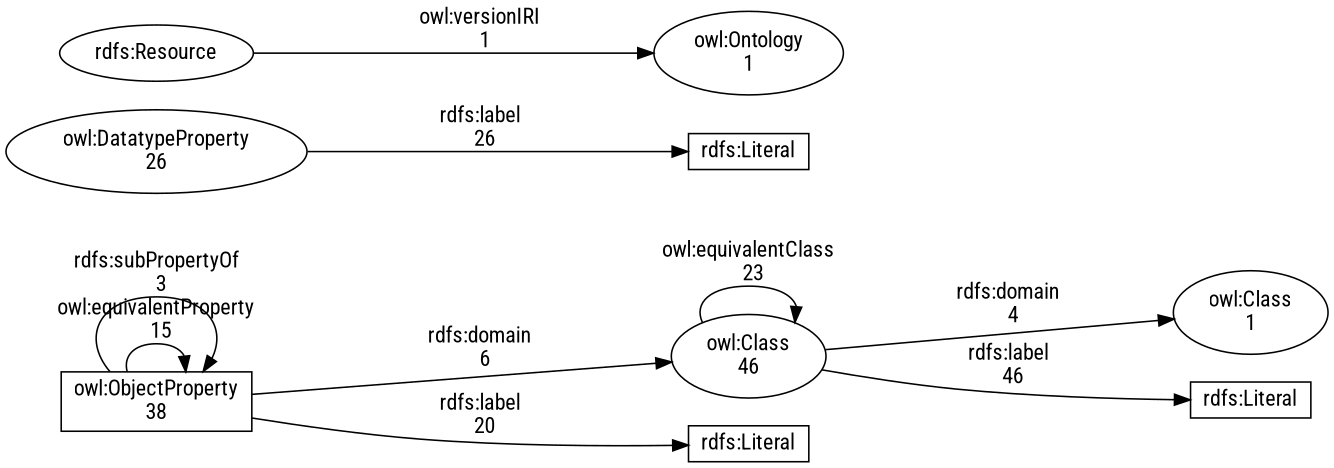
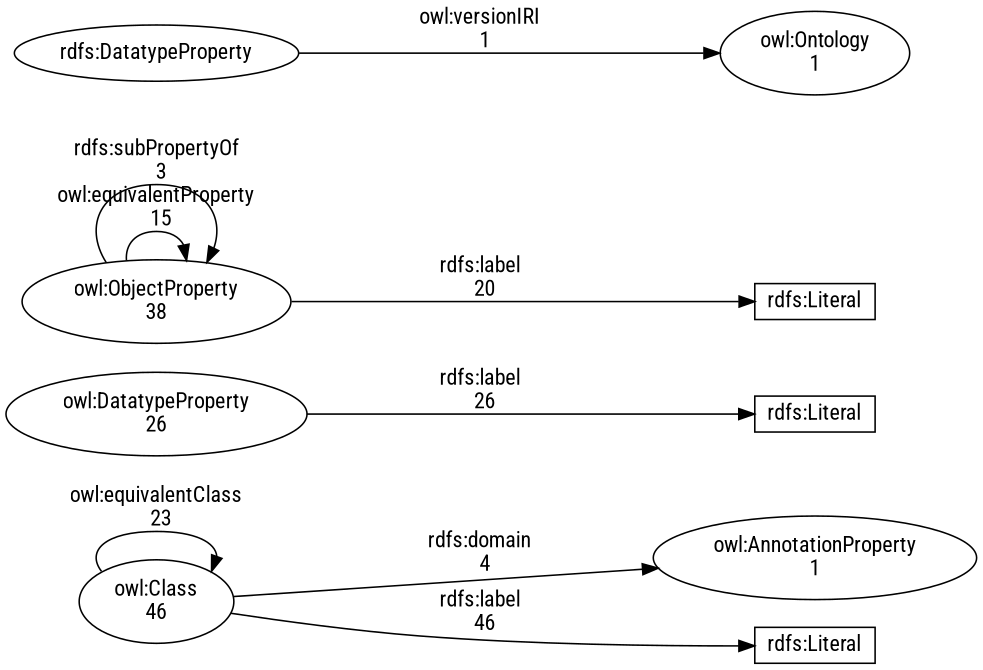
node "rdfs:Resource": label "rdfs:Resource" -> "rdfs:DatatypeProperty"
node "owl:Class 1": label "owl:Class 1" -> "owl:AnnotationProperty 1"
edge "owl:ObjectProperty 38" -> "owl:Class 46": removed, label "rdfs:domain 6"
node "owl:ObjectProperty 38": shape box -> ellipse
